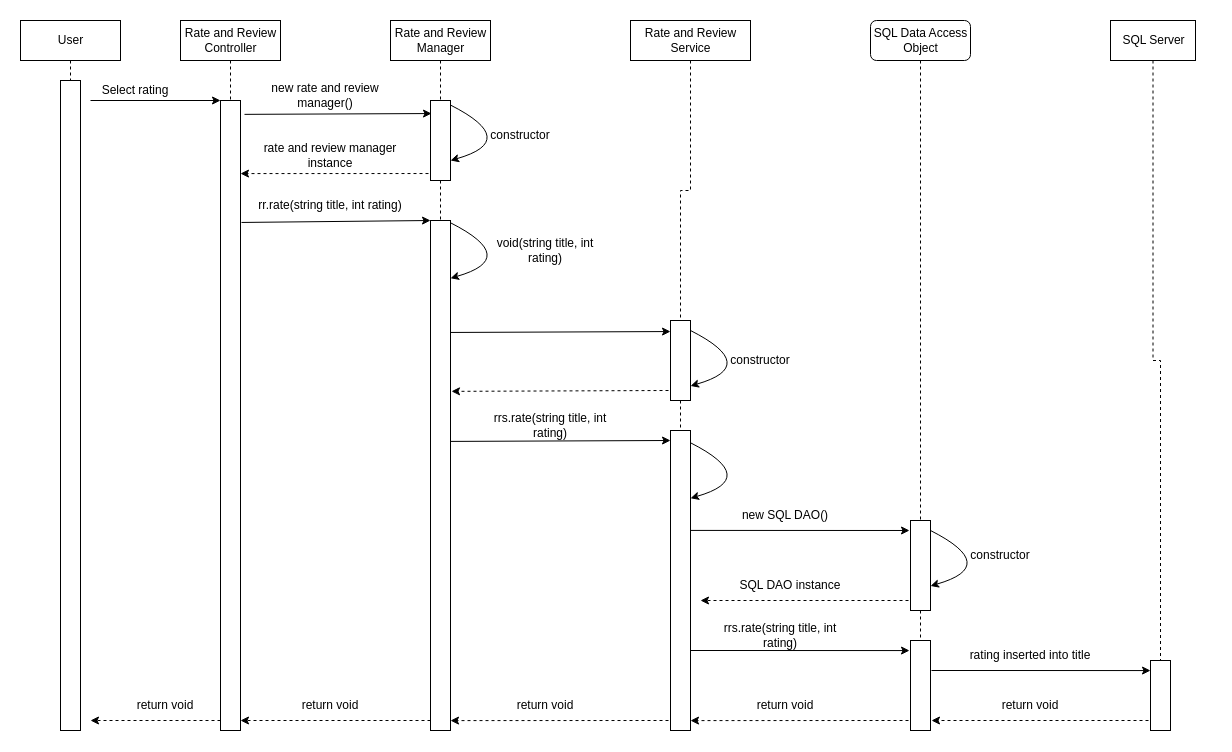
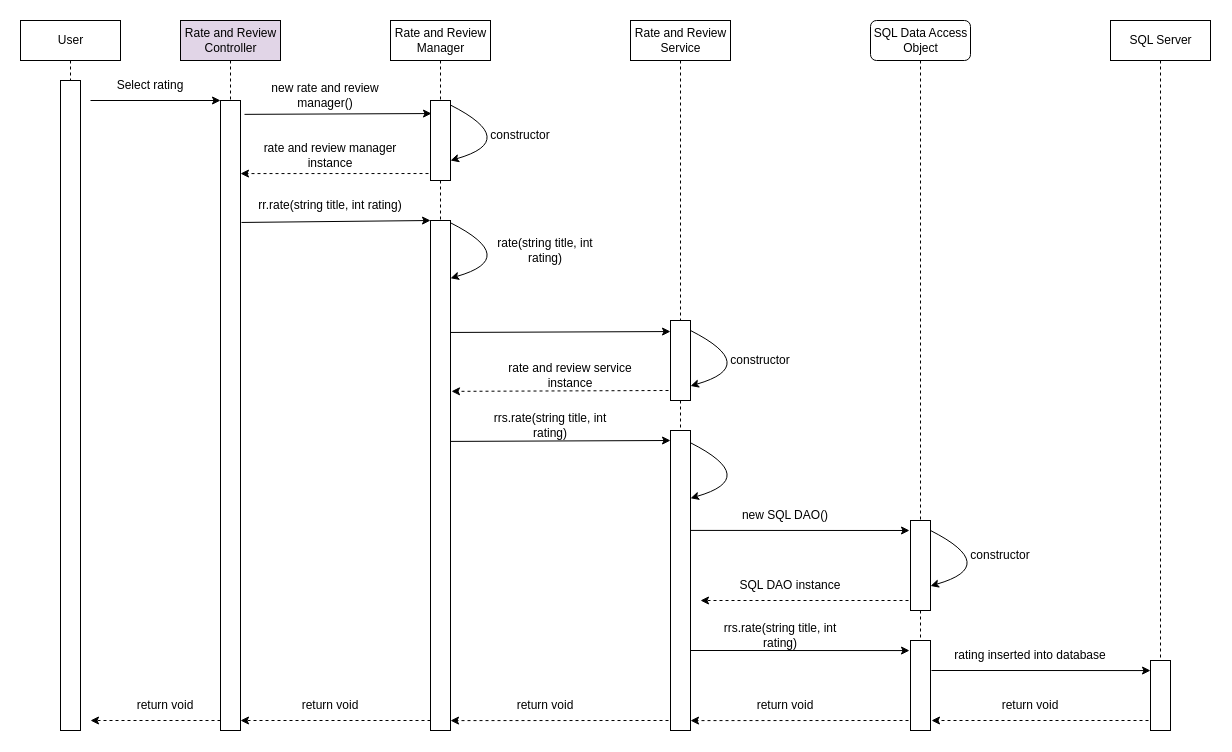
node "Rate and Review Controller": fillcolor #ffffff -> #e1d5e7
node "Rate and Review Service": size 120x40 -> 100x40
node "SQL Server": size 85x40 -> 100x40
node "Select rating": moved (136, 91) -> (151, 86)
node "void(string title, int rating)": label "void(string title, int rating)" -> "rate(string title, int rating)"
node "rate and review service instance": added
node "rating inserted into title": label "rating inserted into title" -> "rating inserted into database"
